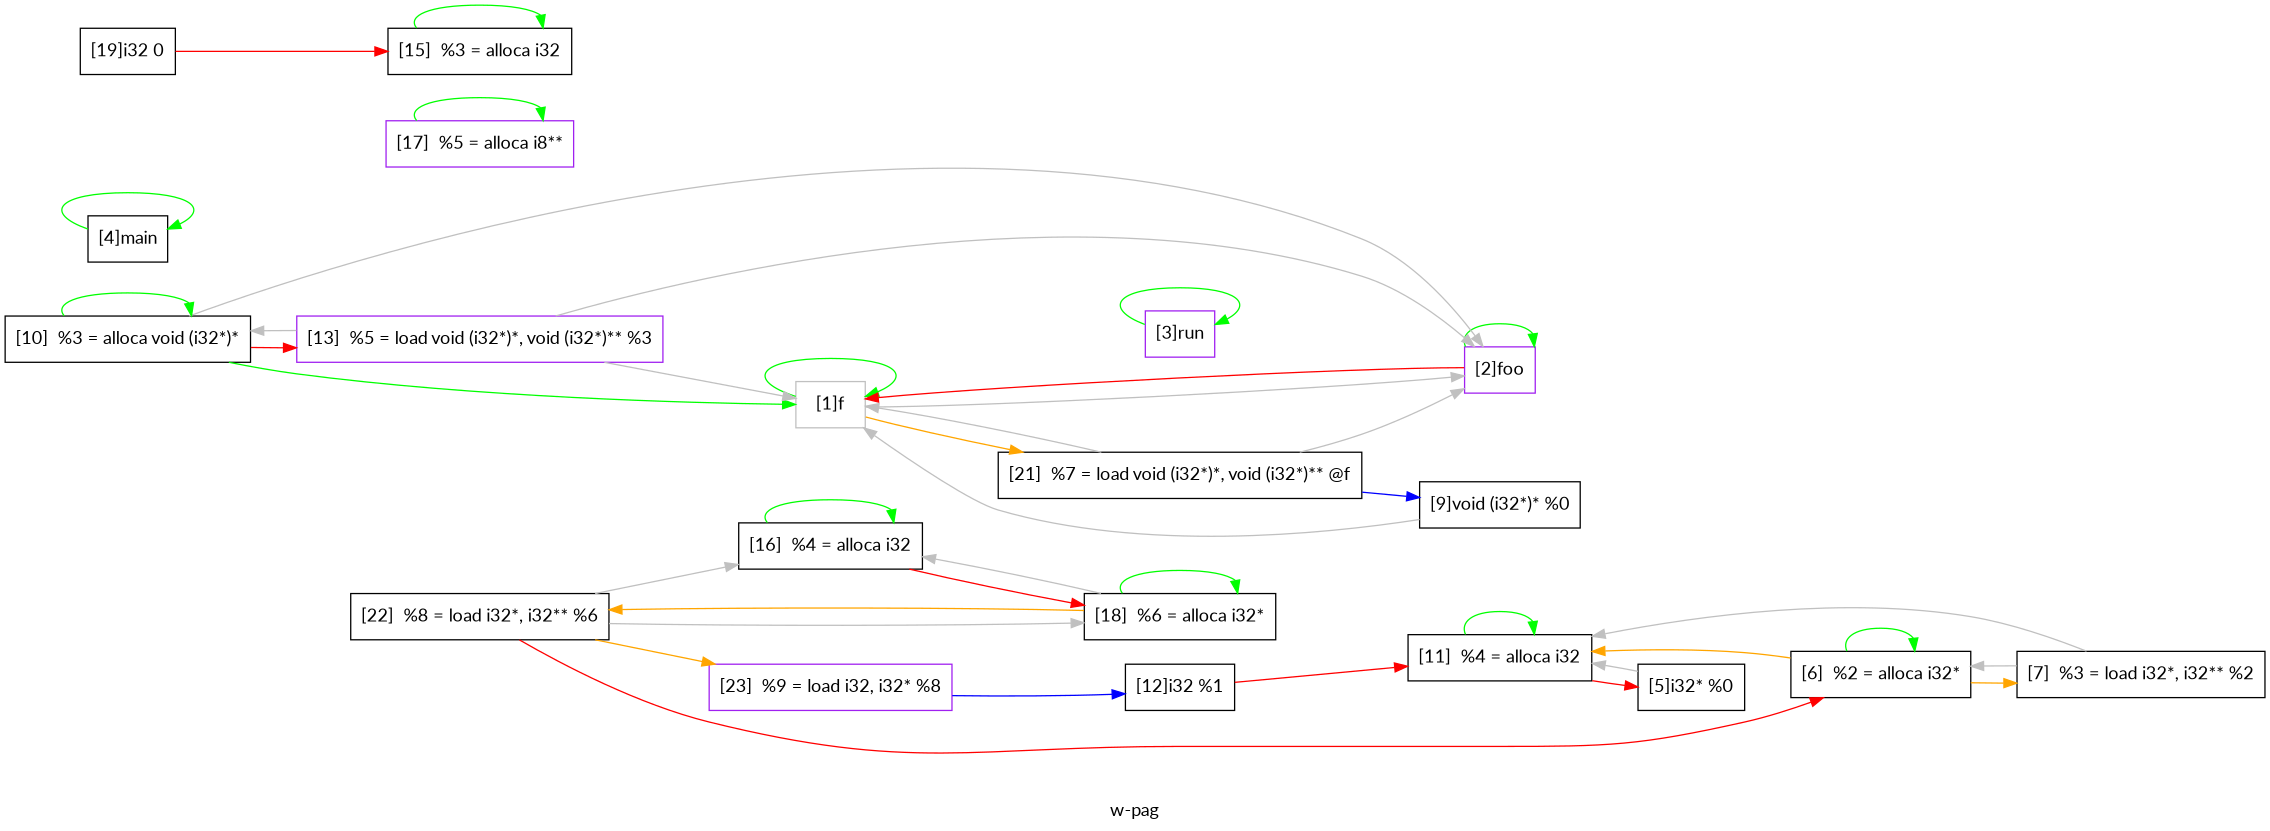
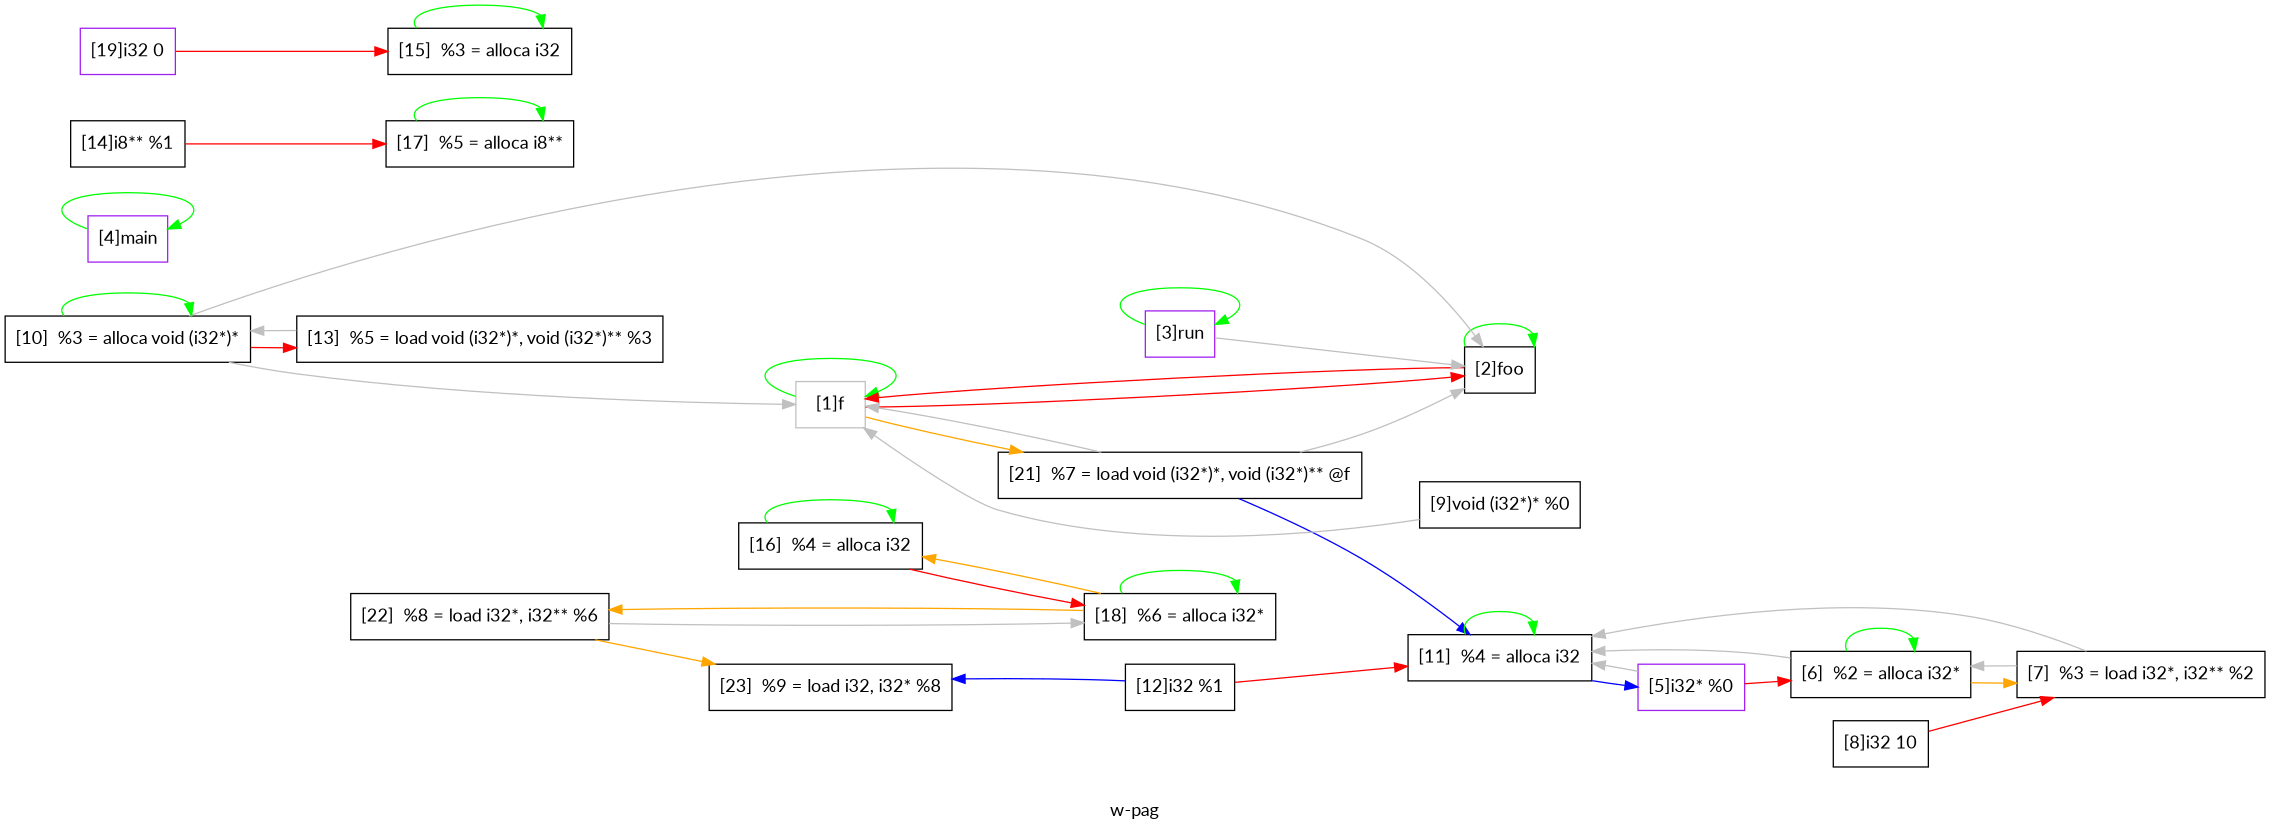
node "[19]i32 0": color black -> purple
node "[14]i8** %1": added
node "[17]  %5 = alloca i8**": color purple -> black
edge "[13]  %5 = load void (i32*)*, void (i32*)** %3" -> "[2]foo": now "[3]run" -> "[2]foo"
node "[4]main": color black -> purple
node "[13]  %5 = load void (i32*)*, void (i32*)** %3": color purple -> black
node "[2]foo": color purple -> black
edge "[13]  %5 = load void (i32*)*, void (i32*)** %3" -> "[1]f": removed
edge "[10]  %3 = alloca void (i32*)*" -> "[1]f": color green -> grey
edge "[1]f" -> "[2]foo": color grey -> red
edge "[21]  %7 = load void (i32*)*, void (i32*)** @f" -> "[9]void (i32*)* %0": now "[21]  %7 = load void (i32*)*, void (i32*)** @f" -> "[11]  %4 = alloca i32"
edge "[18]  %6 = alloca i32*" -> "[16]  %4 = alloca i32": color grey -> orange
edge "[22]  %8 = load i32*, i32** %6" -> "[16]  %4 = alloca i32": removed
edge "[6]  %2 = alloca i32*" -> "[11]  %4 = alloca i32": color orange -> grey
edge "[11]  %4 = alloca i32" -> "[5]i32* %0": color red -> blue
node "[23]  %9 = load i32, i32* %8": color purple -> black
node "[5]i32* %0": color black -> purple
edge "[23]  %9 = load i32, i32* %8" -> "[12]i32 %1": reversed
node "[8]i32 10": added
edge "[22]  %8 = load i32*, i32** %6" -> "[6]  %2 = alloca i32*": now "[5]i32* %0" -> "[6]  %2 = alloca i32*"
